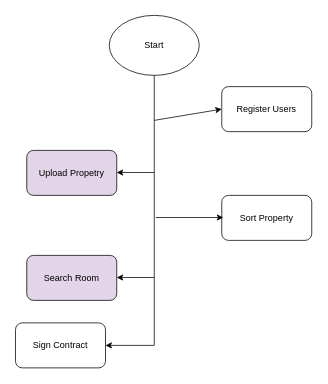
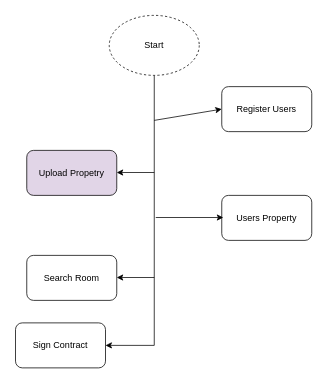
node "Start": style solid -> dashed
node "Sort Property": label "Sort Property" -> "Users Property"
node "Search Room": fillcolor #e1d5e7 -> #ffffff
